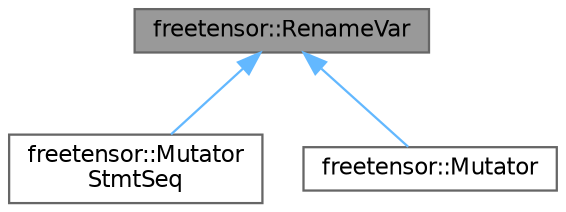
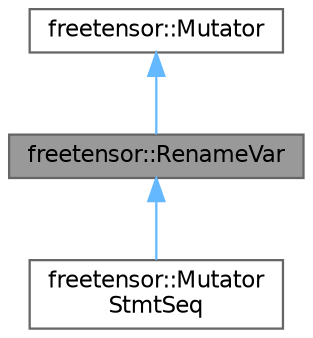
edge "freetensor::Mutator" -> "freetensor::RenameVar": reversed
